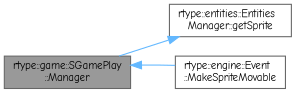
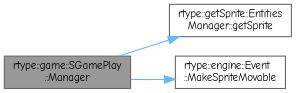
node "rtype::entities::Entities Manager::getSprite": label "rtype::entities::Entities Manager::getSprite" -> "rtype::getSprite::Entities Manager::getSprite"
edge "rtype::engine::Event ::MakeSpriteMovable" -> "rtype::game::SGamePlay ::Manager": reversed
